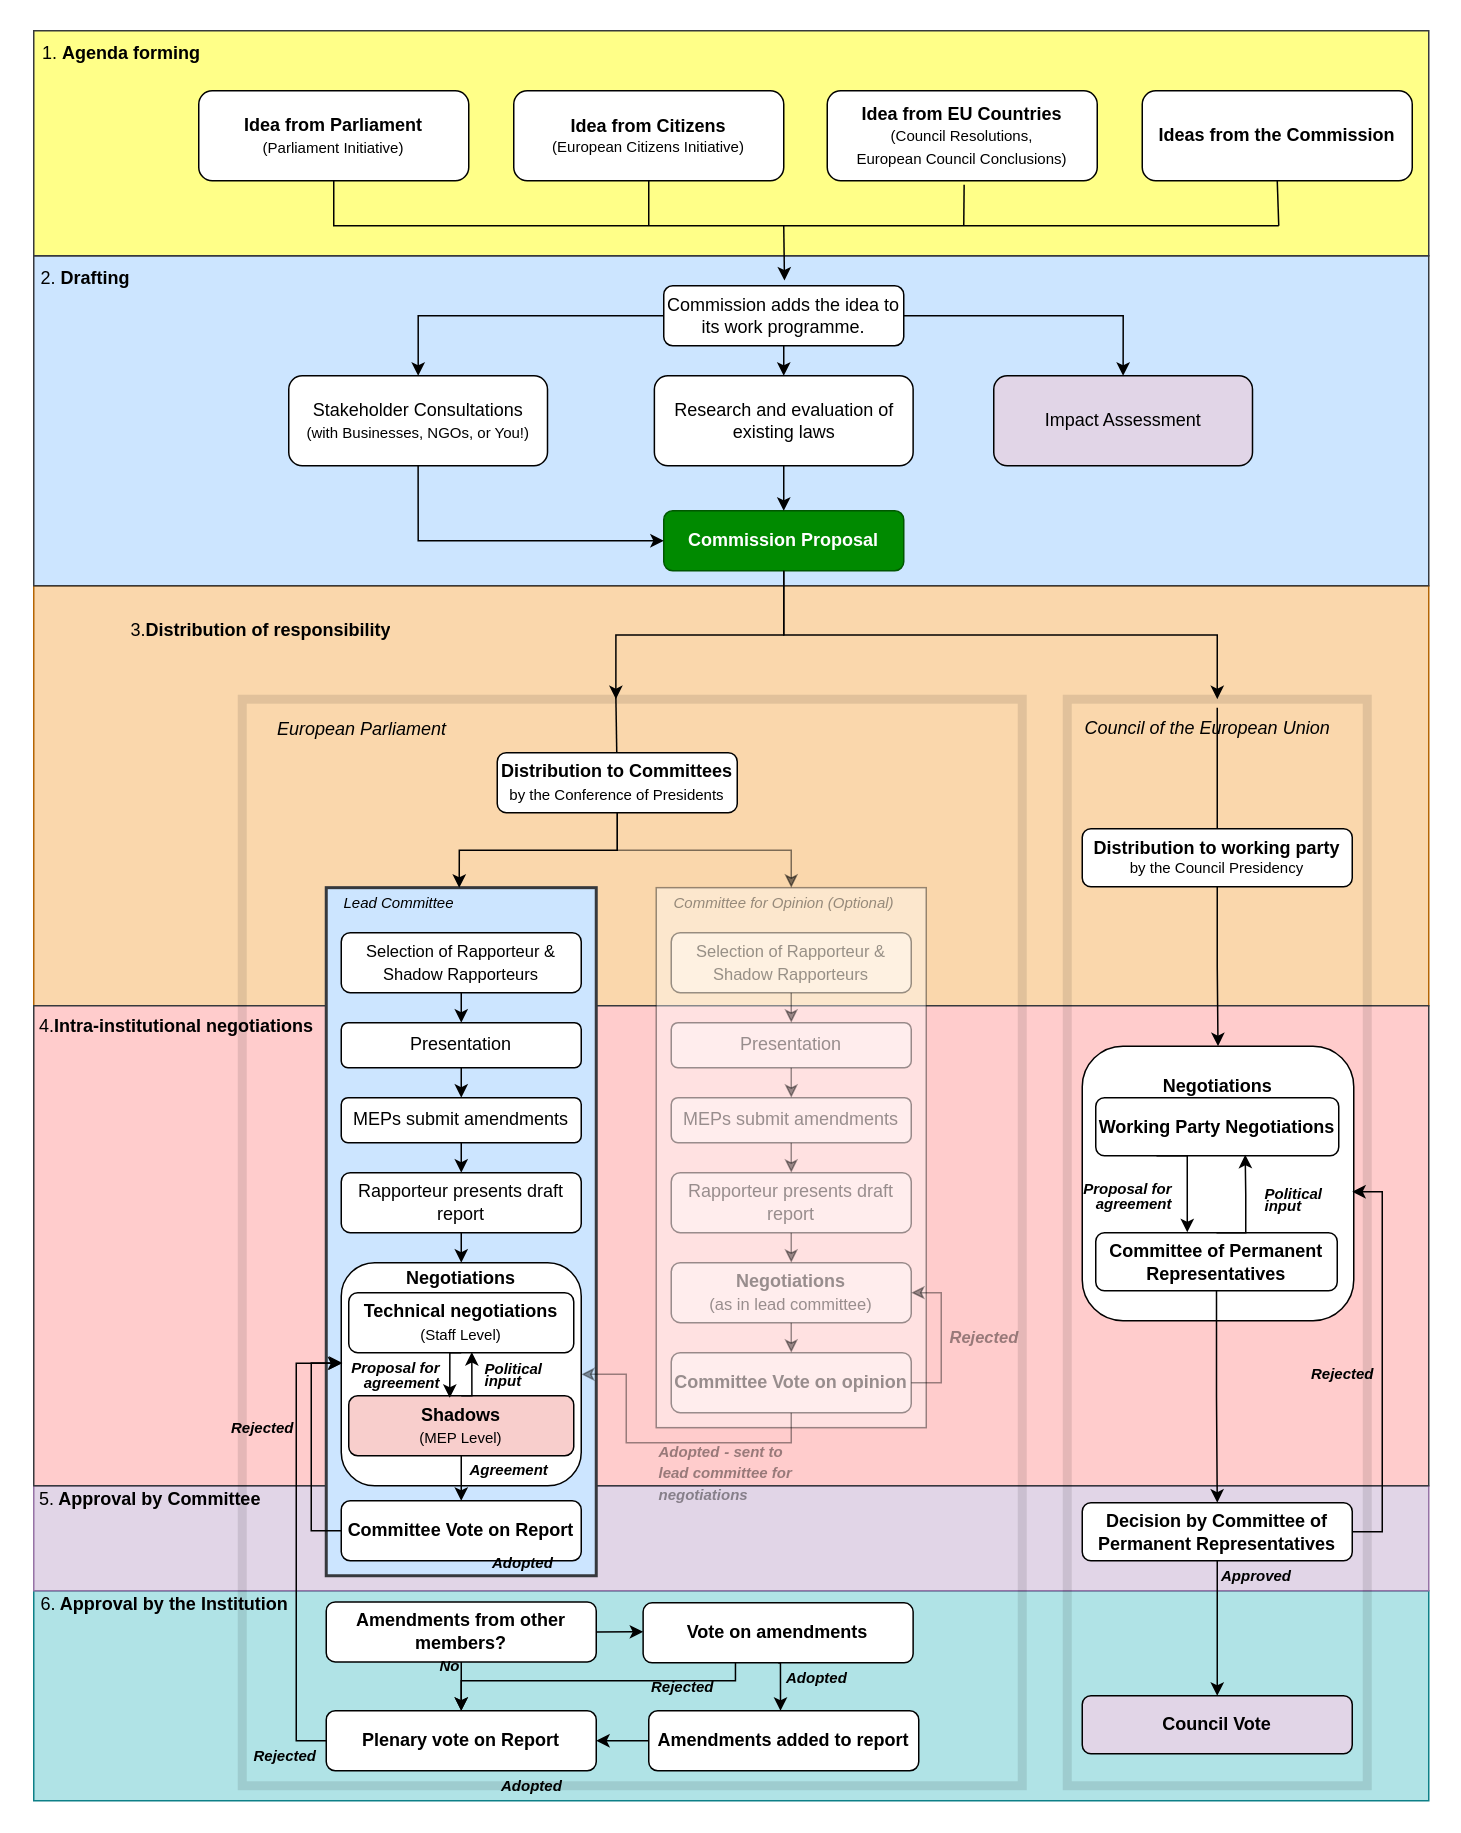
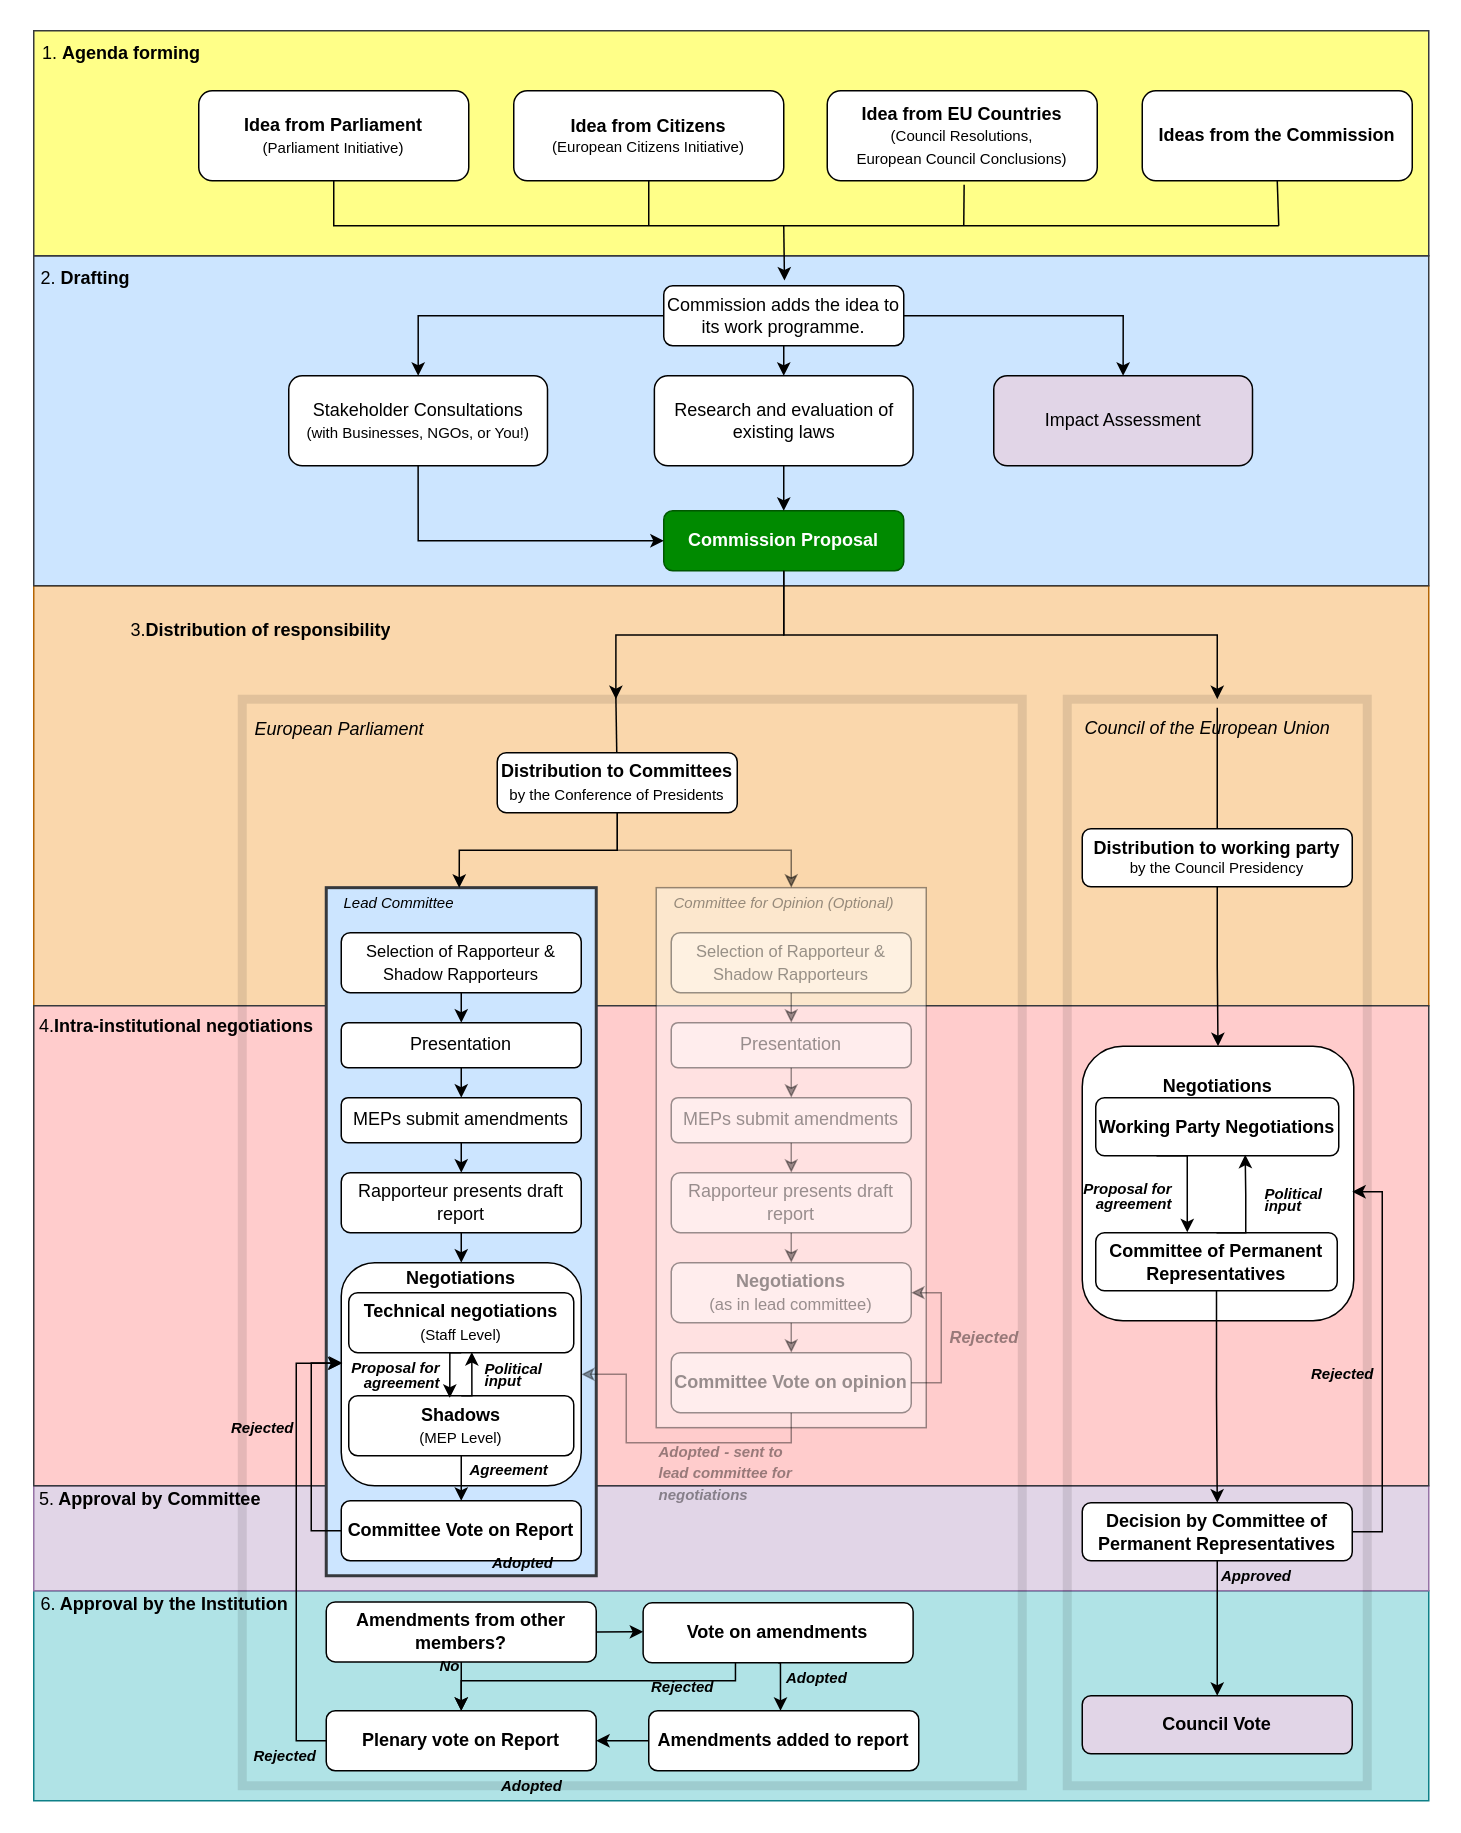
node "European Parliament": moved (362, 730) -> (340, 730)
node "Shadows (MEP Level)": fillcolor #f8cecc -> #ffffff
